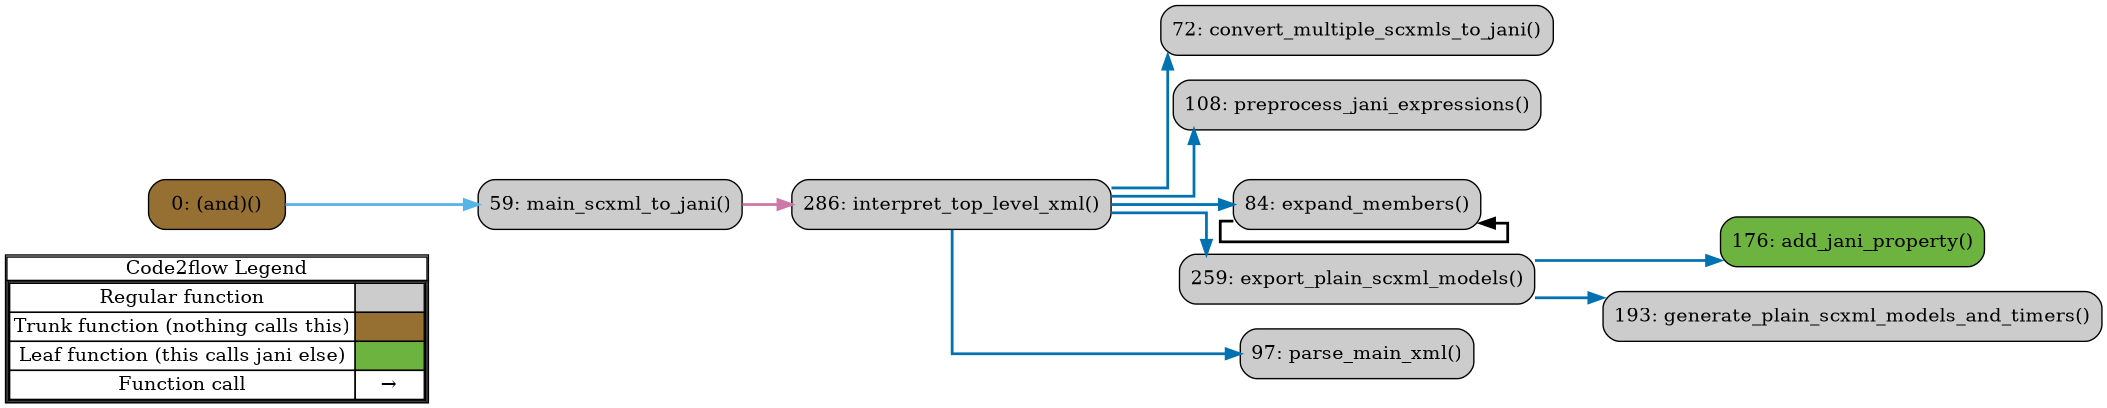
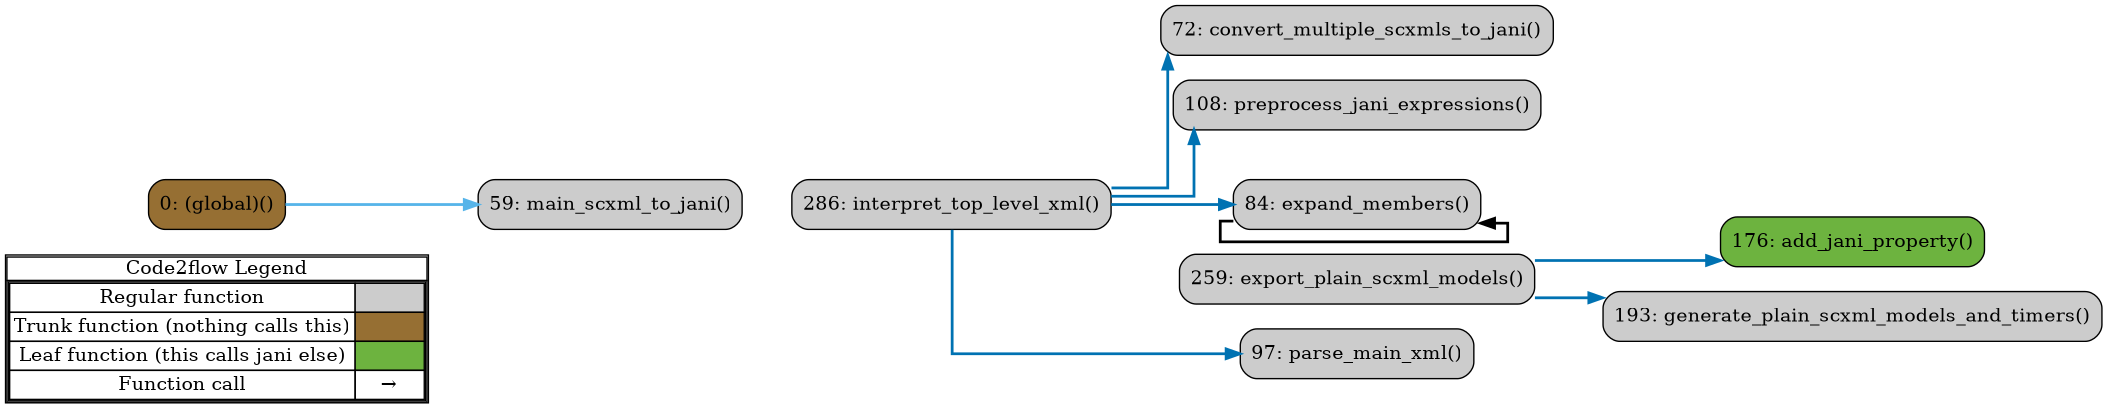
node "0: (and)()": label "0: (and)()" -> "0: (global)()"
edge "59: main_scxml_to_jani()" -> "286: interpret_top_level_xml()": removed
edge "286: interpret_top_level_xml()" -> "259: export_plain_scxml_models()": removed
